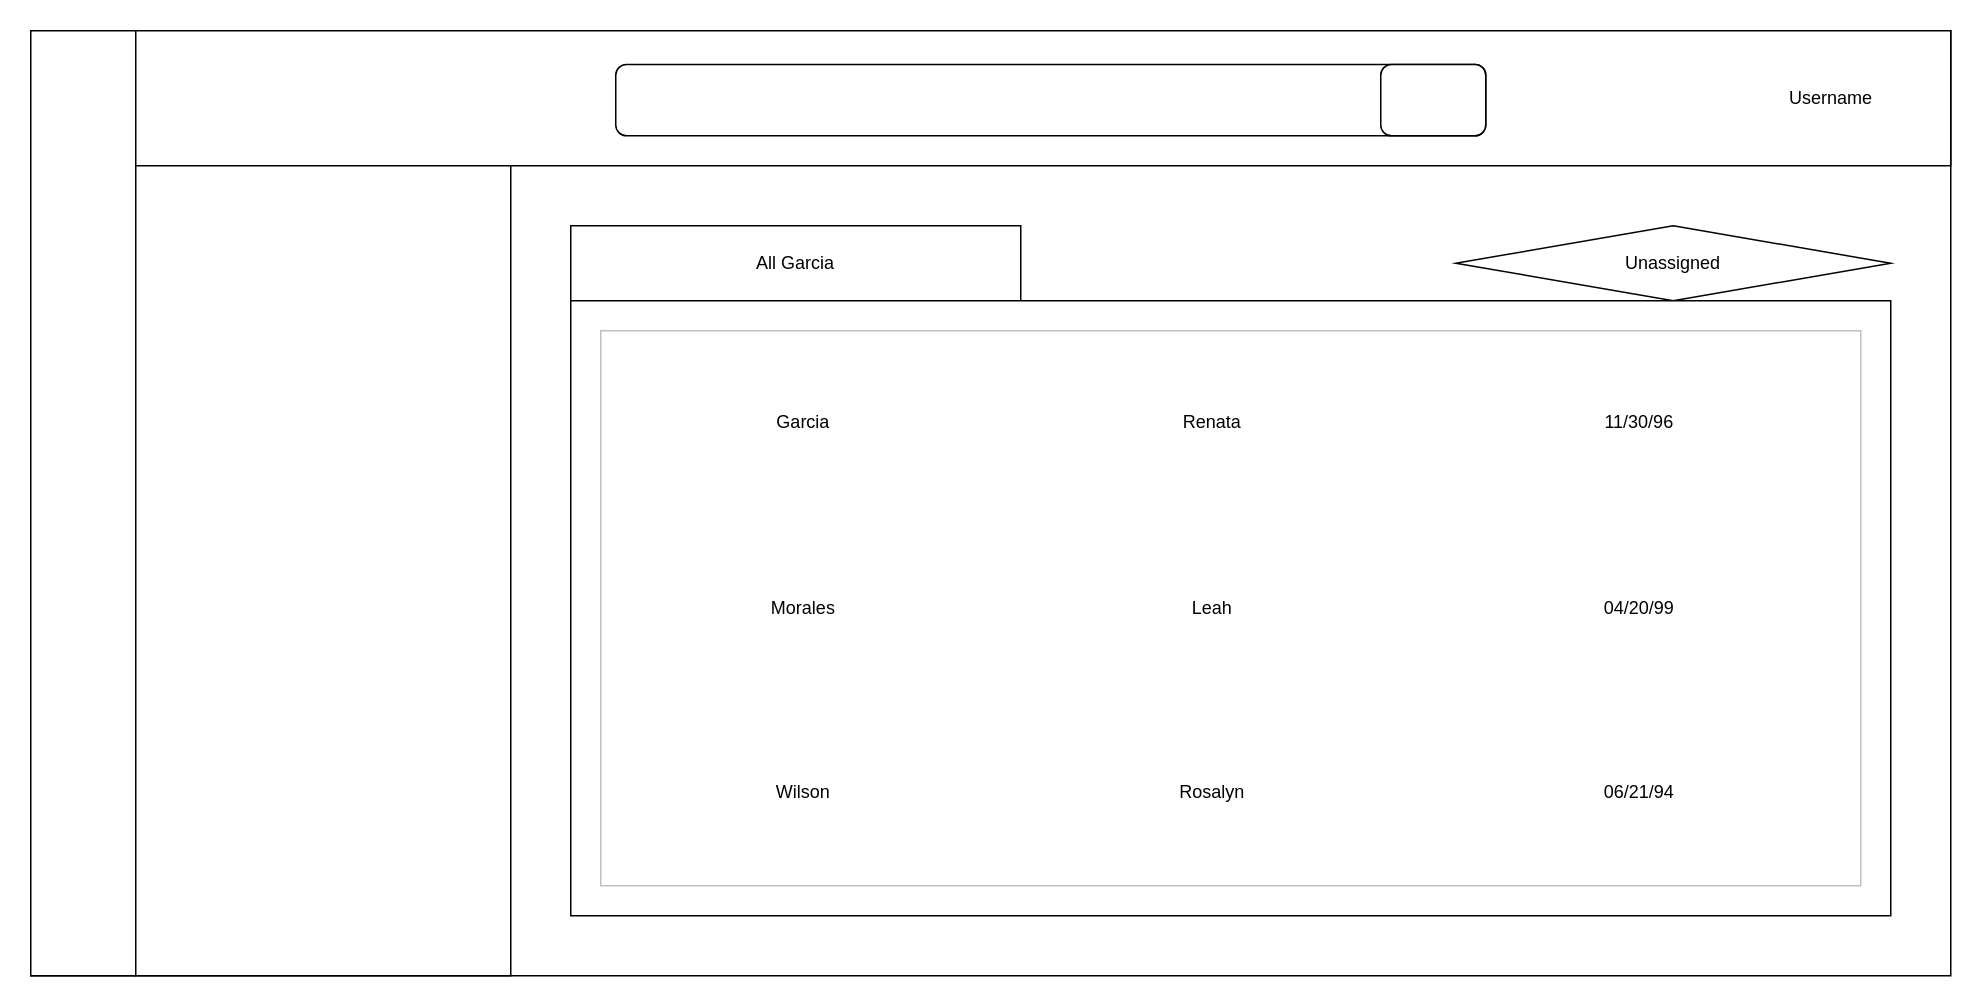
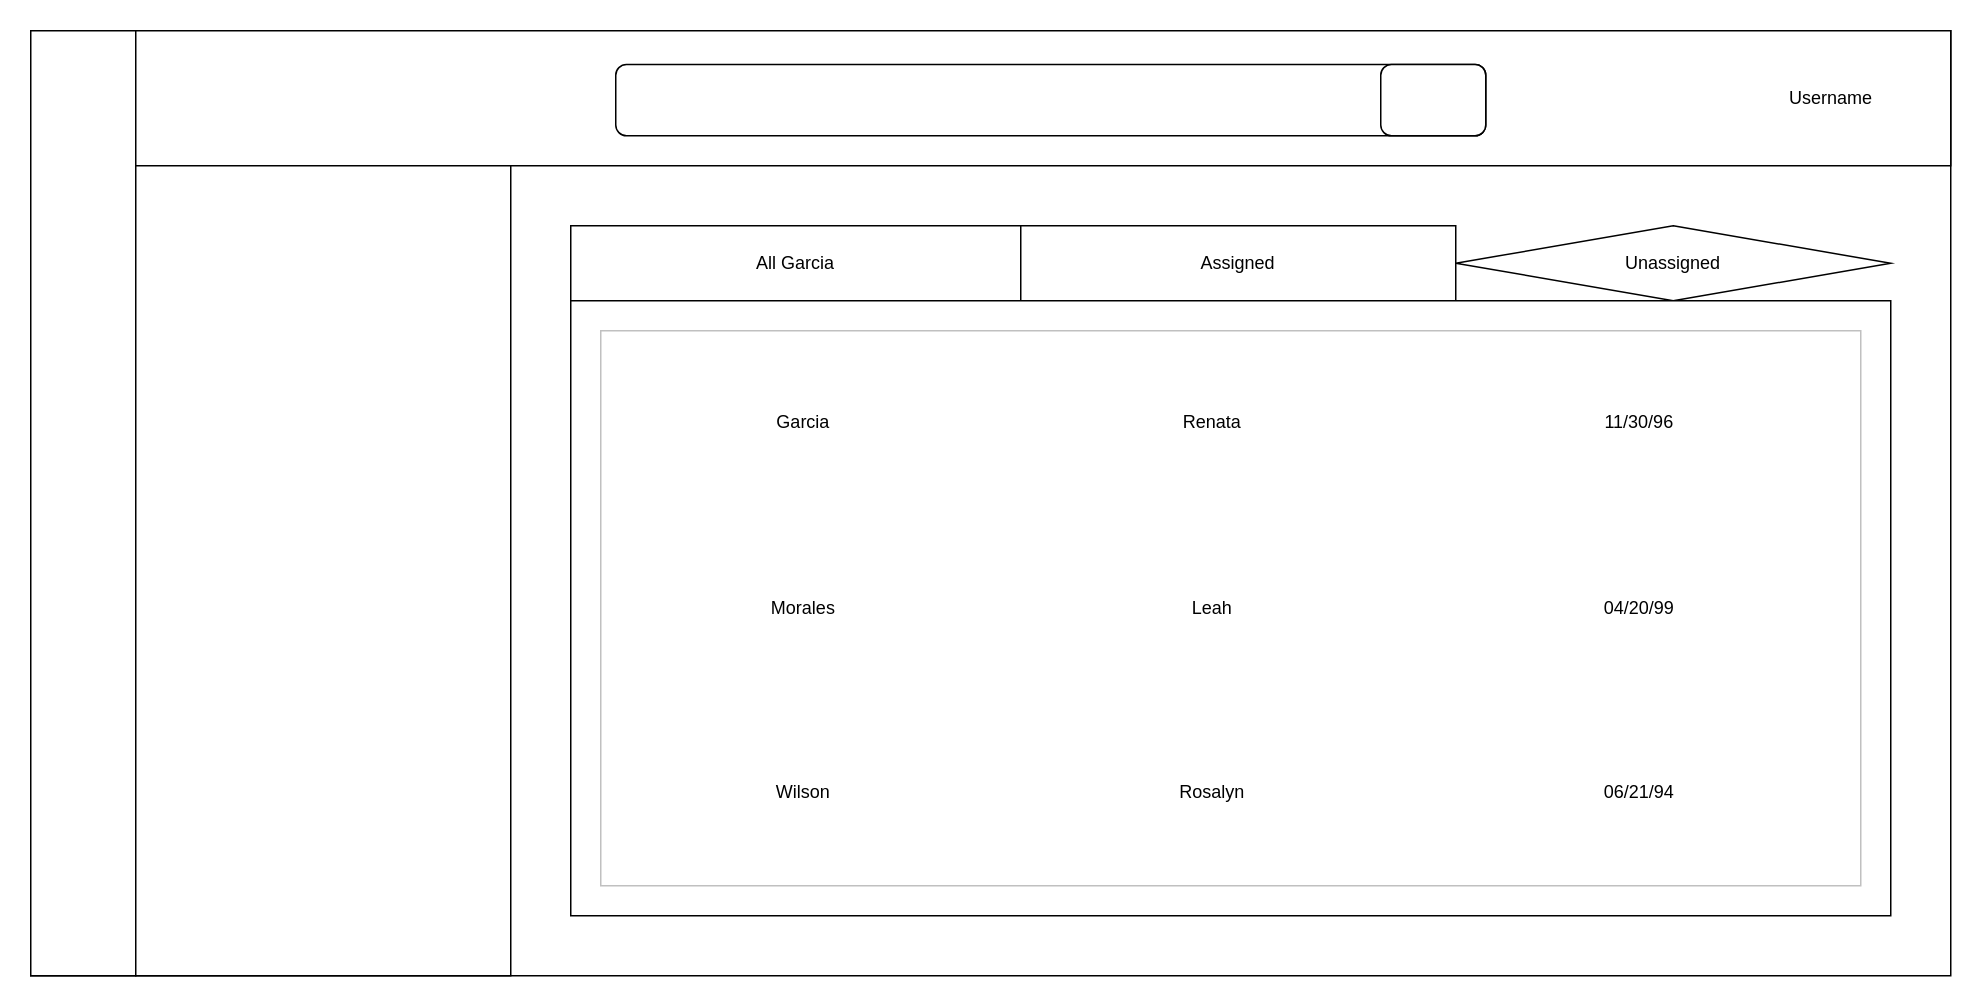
node "Assigned": added
